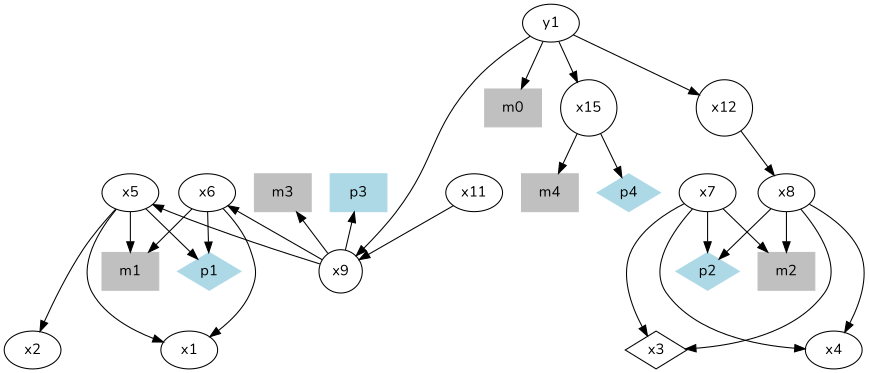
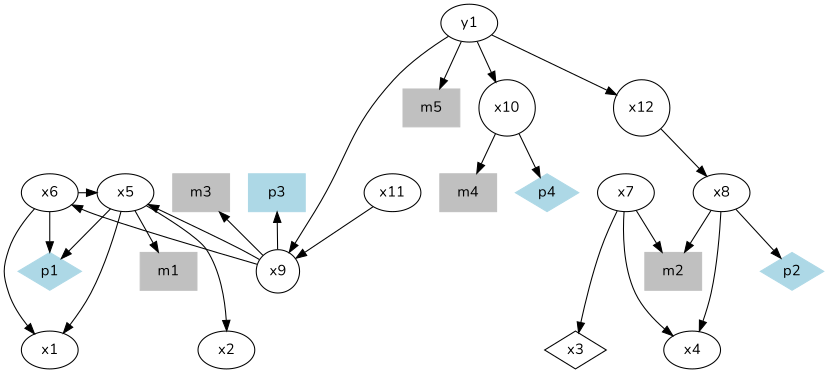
node "m0": label "m0" -> "m5"
node "x15": label "x15" -> "x10"
edge "x6" -> "m1": now "x6" -> "x5"
edge "x7" -> "p2": removed
edge "x8" -> "x3": removed
